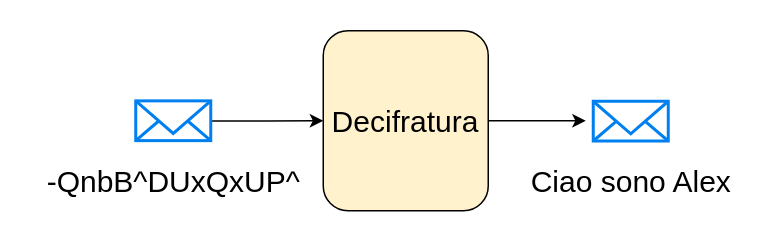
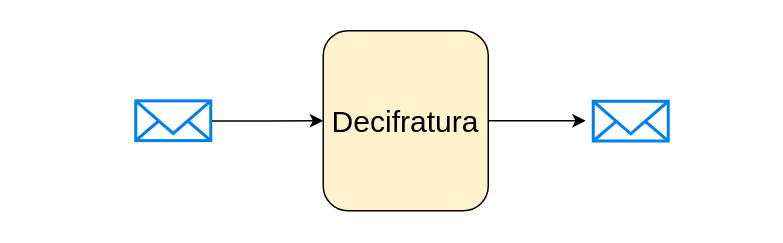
node "-QnbB^DUxQxUP^": removed
node "Ciao sono Alex": removed
